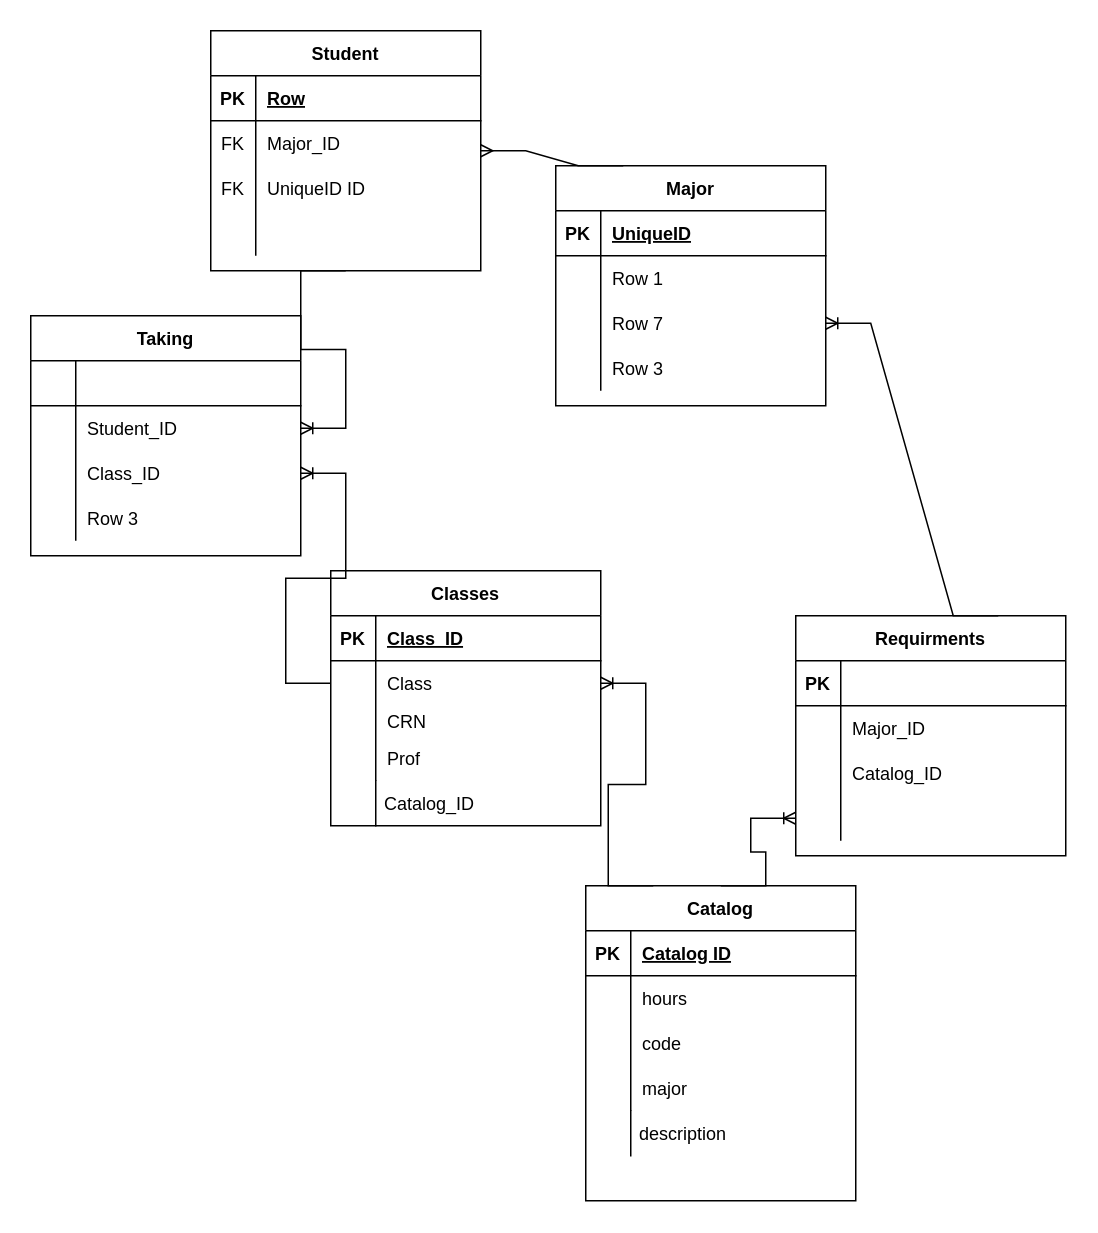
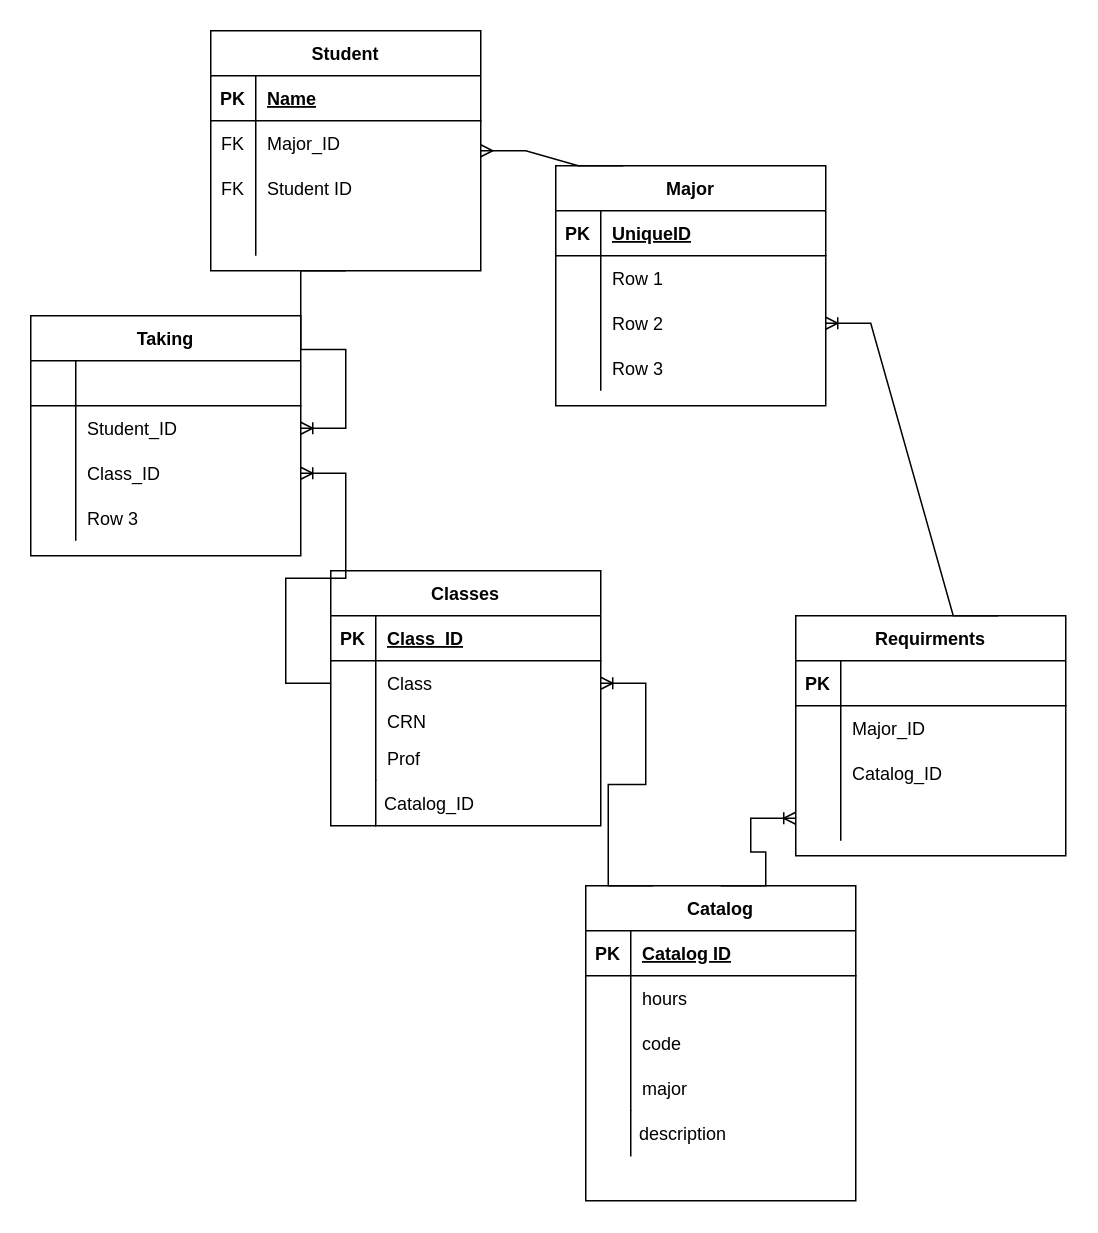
node "Row": label "Row" -> "Name"
node "UniqueID ID": label "UniqueID ID" -> "Student ID"
node "Row 7": label "Row 7" -> "Row 2"
